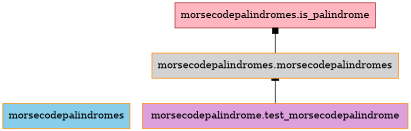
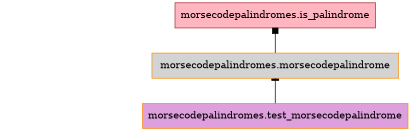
node "morsecodepalindromes.morsecodepalindromes": label "morsecodepalindromes.morsecodepalindromes" -> "morsecodepalindromes.morsecodepalindrome"
node "morsecodepalindromes": removed
node "morsecodepalindrome.test_morsecodepalindrome": label "morsecodepalindrome.test_morsecodepalindrome" -> "morsecodepalindromes.test_morsecodepalindrome"
